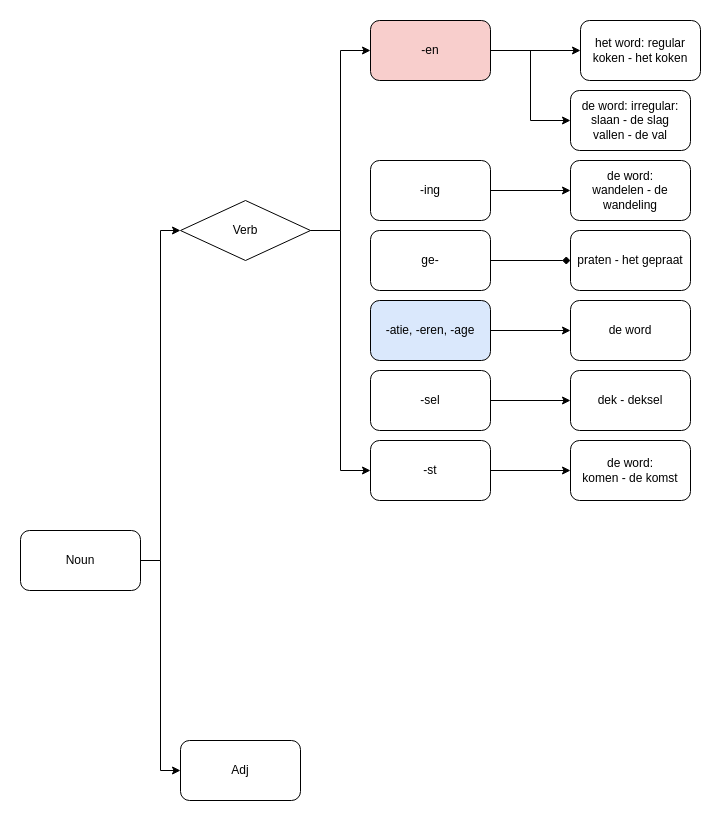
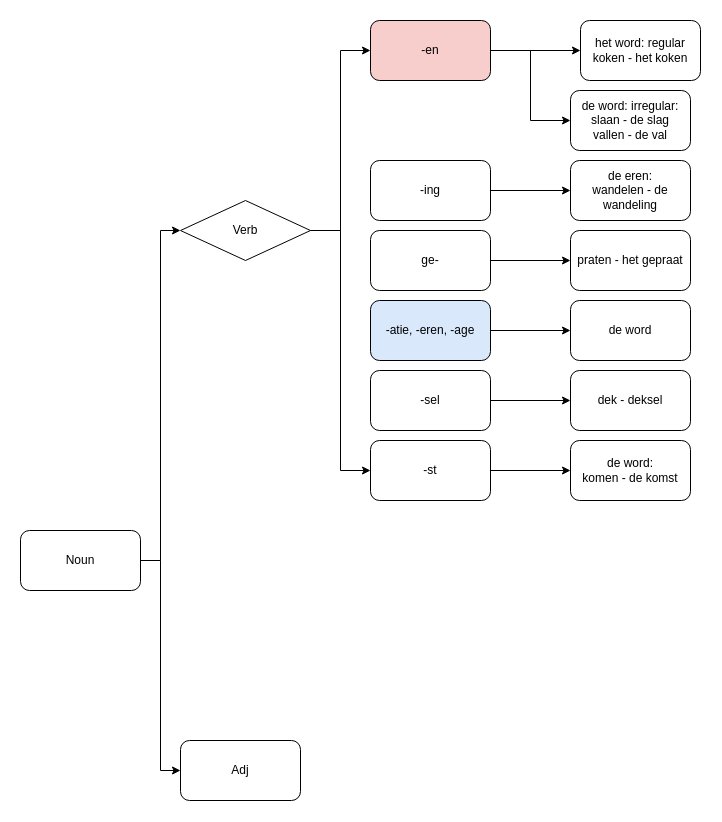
node "de word: wandelen - de wandeling": label "de word: wandelen - de wandeling" -> "de eren: wandelen - de wandeling"
edge "ge-" -> "praten - het gepraat": arrowhead diamond -> classic
